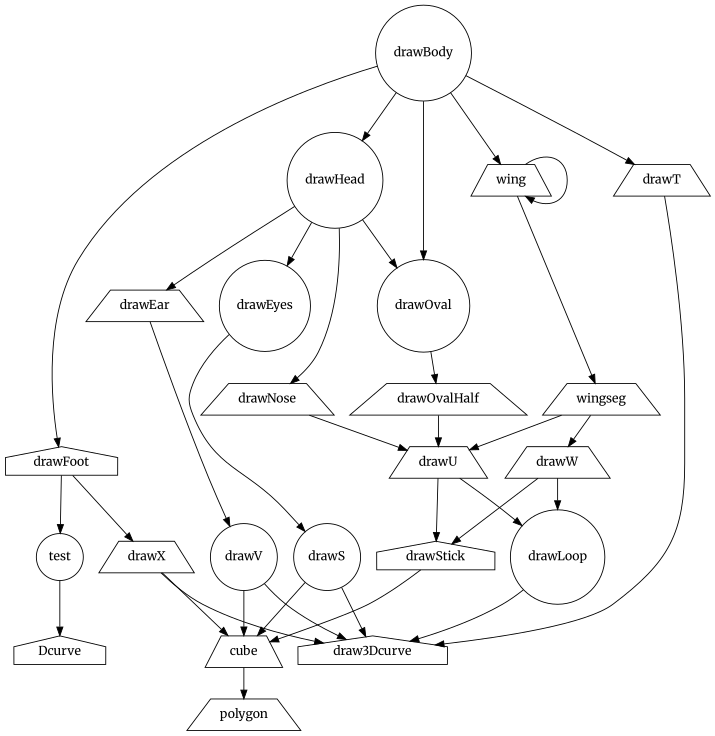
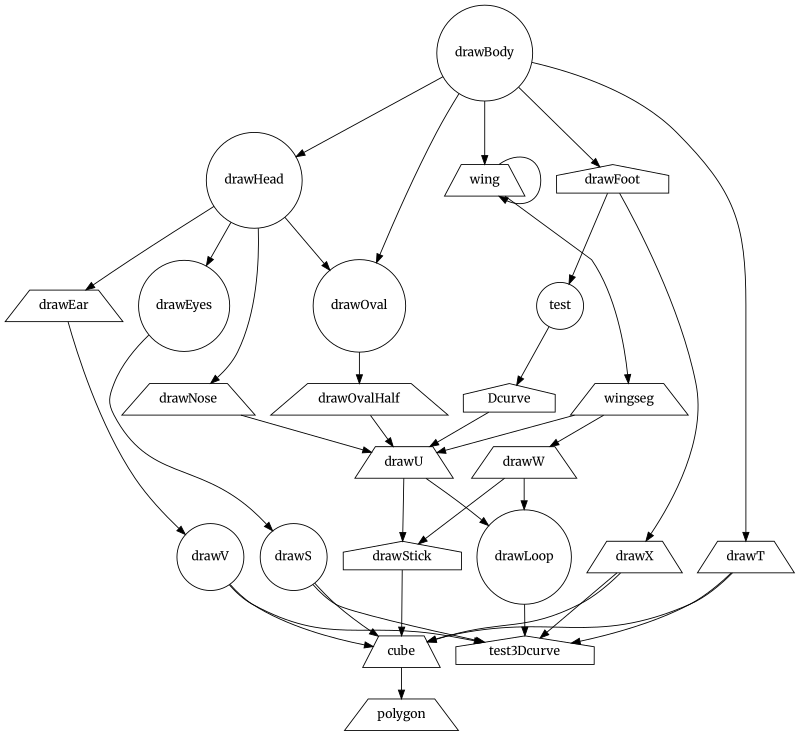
edge "Dcurve" -> "drawU": added
edge "drawT" -> "cube": added
node "draw3Dcurve": label "draw3Dcurve" -> "test3Dcurve"
